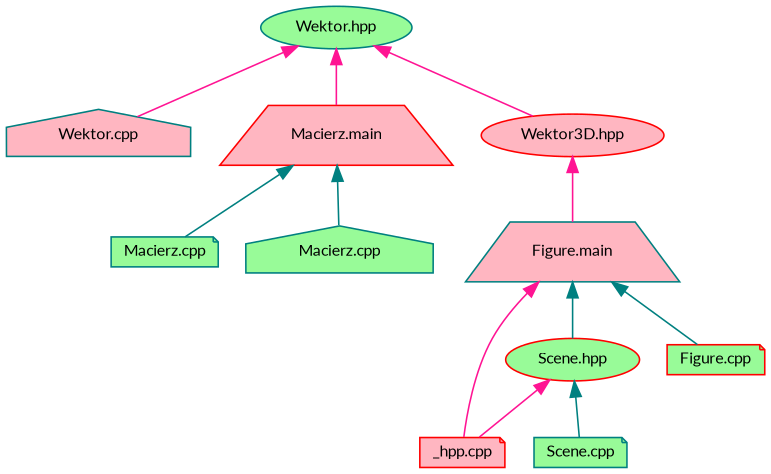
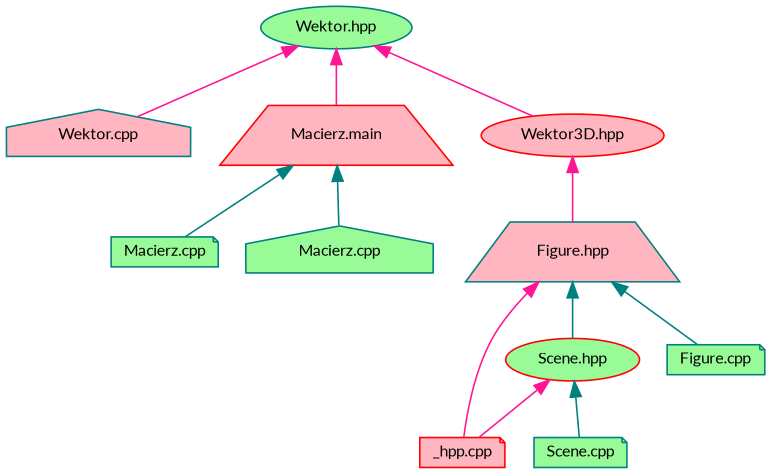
node "Figure.main": label "Figure.main" -> "Figure.hpp"
node "Figure.cpp": color red -> teal
